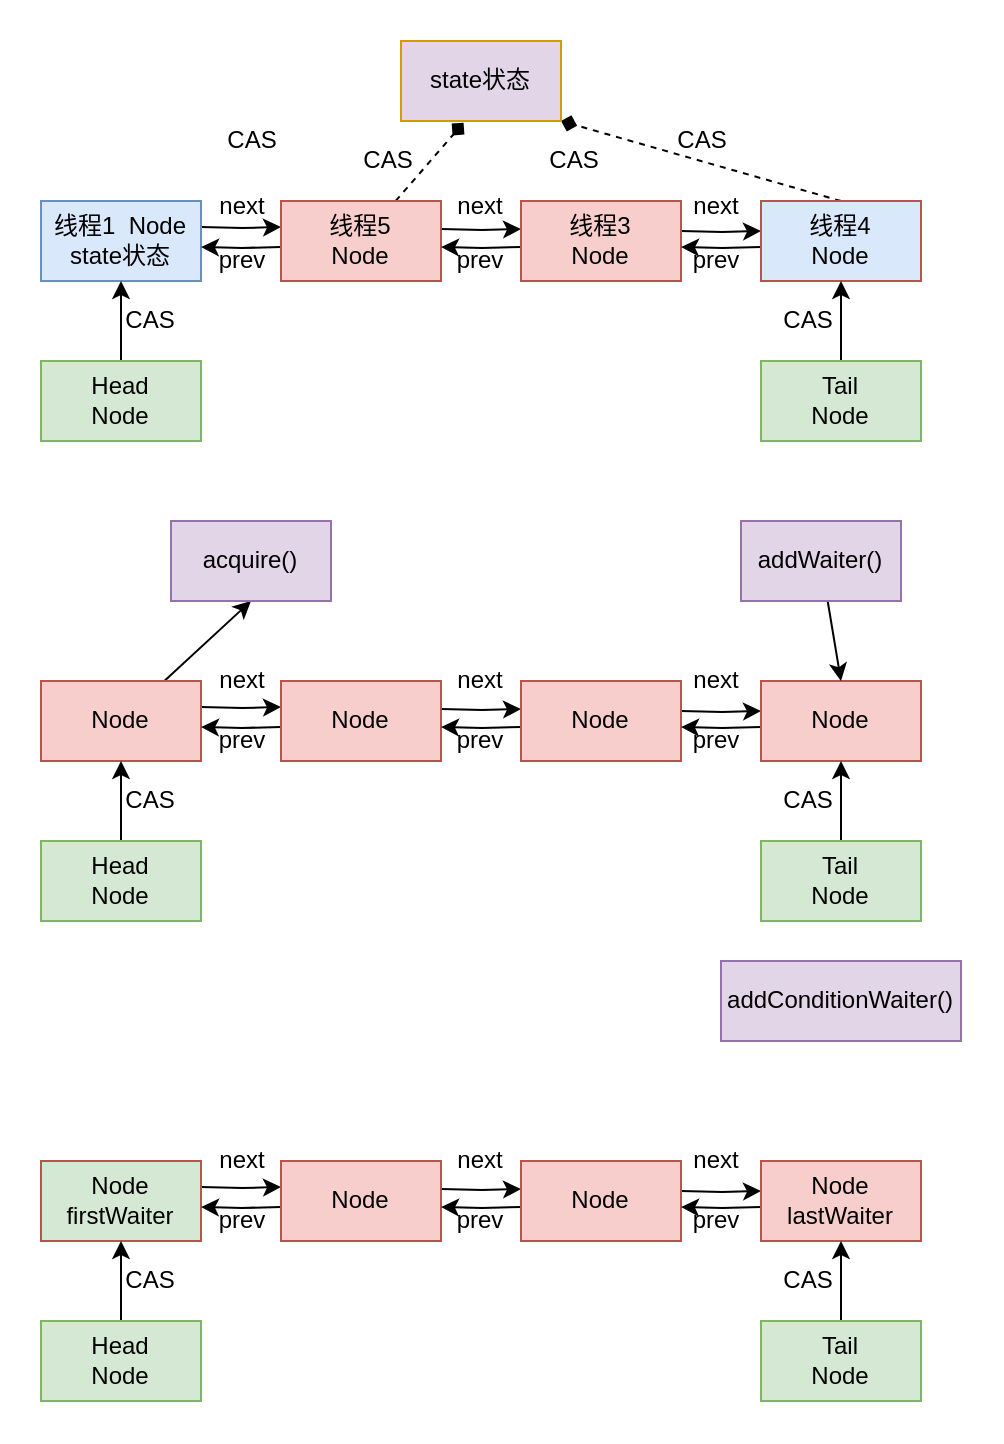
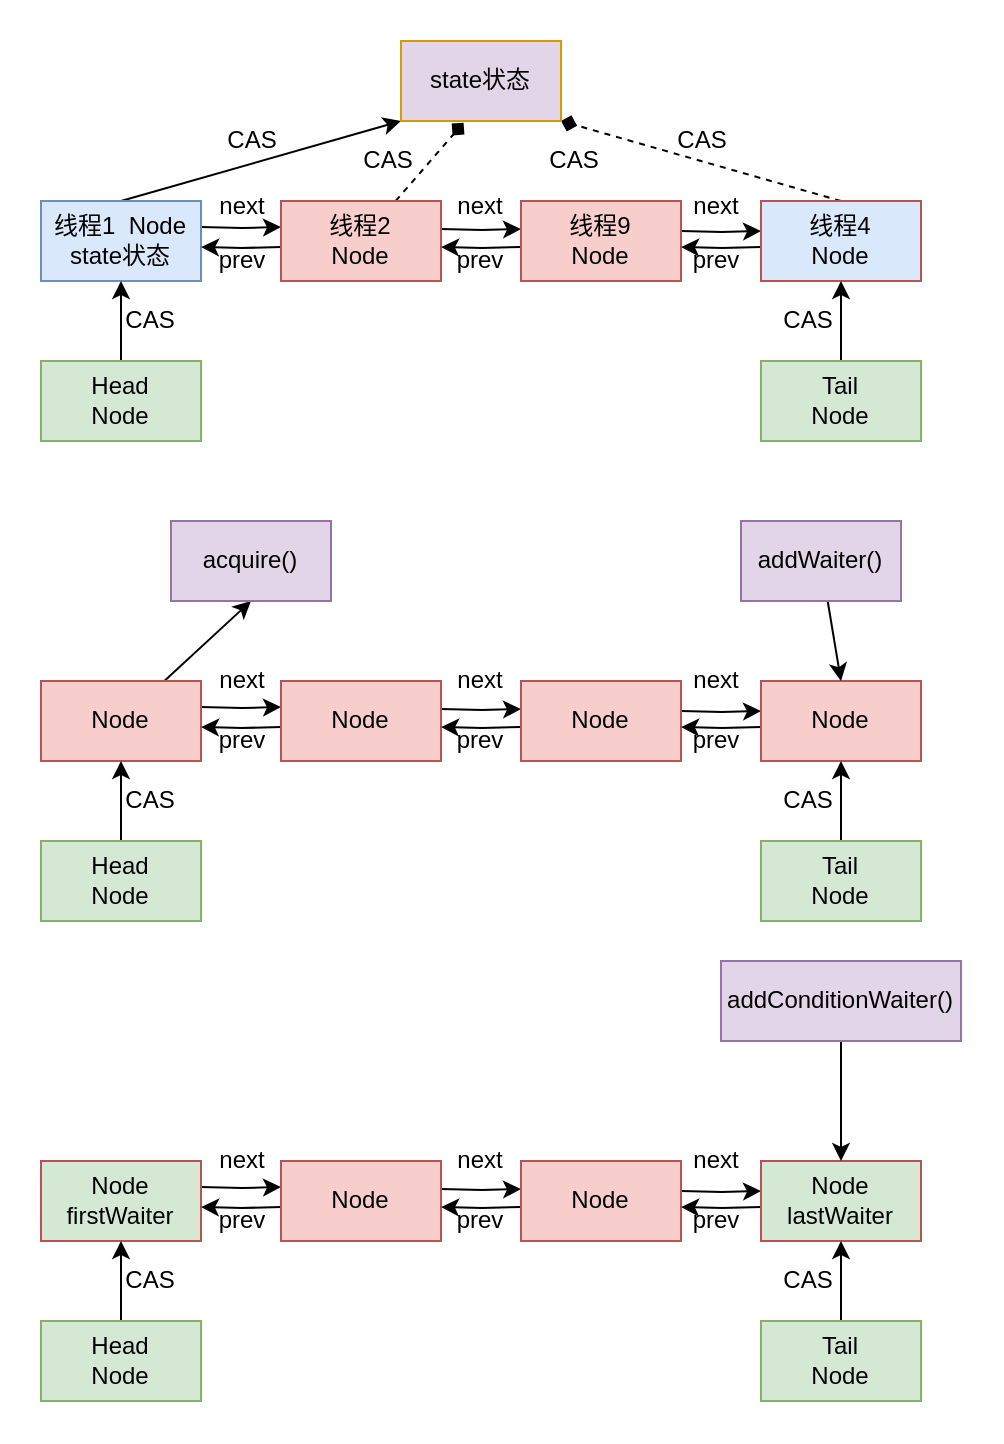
edge "线程1 Node state状态" -> "state状态": added
node "线程5 Node": label "线程5 Node" -> "线程2 Node"
node "线程3 Node": label "线程3 Node" -> "线程9 Node"
edge "addConditionWaiter()" -> "Node lastWaiter": added
node "Node lastWaiter": fillcolor #f8cecc -> #d5e8d4
